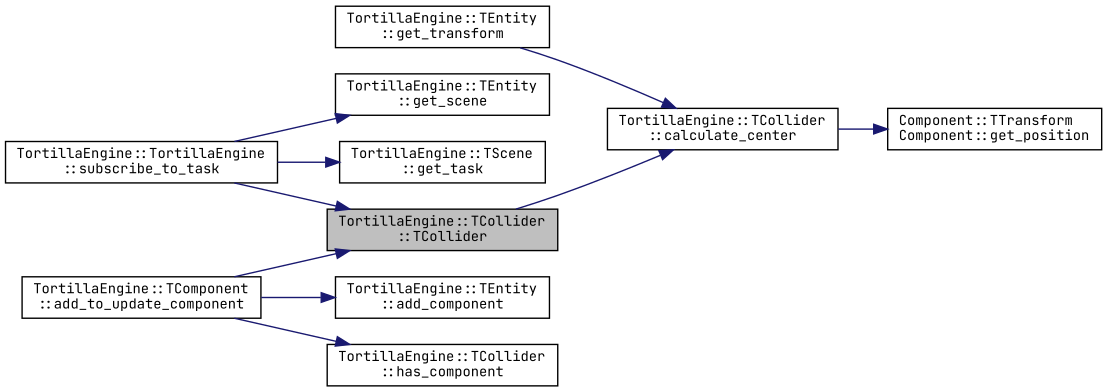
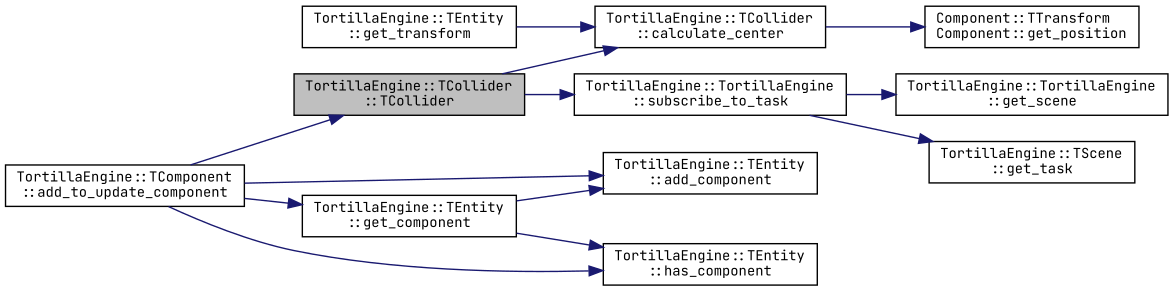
node "TortillaEngine::TEntity ::get_scene": label "TortillaEngine::TEntity ::get_scene" -> "TortillaEngine::TortillaEngine ::get_scene"
edge "TortillaEngine::TortillaEngine ::subscribe_to_task" -> "TortillaEngine::TCollider ::TCollider": reversed
node "TortillaEngine::TEntity ::get_component": added
node "TortillaEngine::TCollider ::has_component": label "TortillaEngine::TCollider ::has_component" -> "TortillaEngine::TEntity ::has_component"
